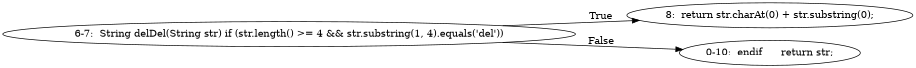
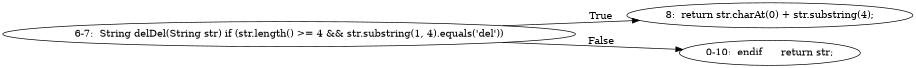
node "8:  return str.charAt(0) + str.substring(0);": label "8:  return str.charAt(0) + str.substring(0);" -> "8:  return str.charAt(0) + str.substring(4);"
